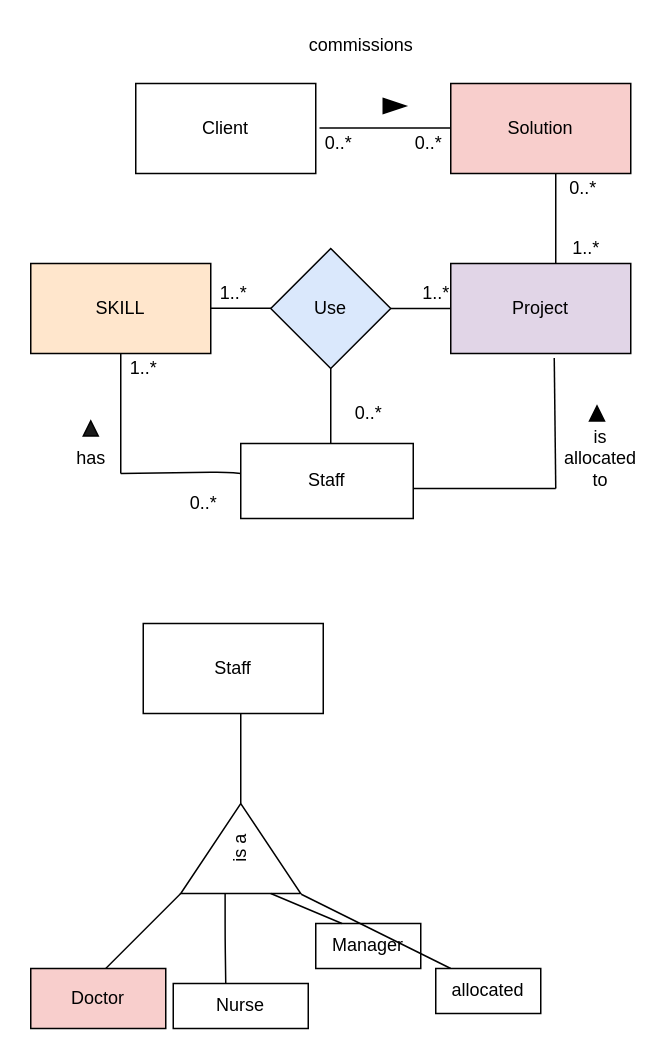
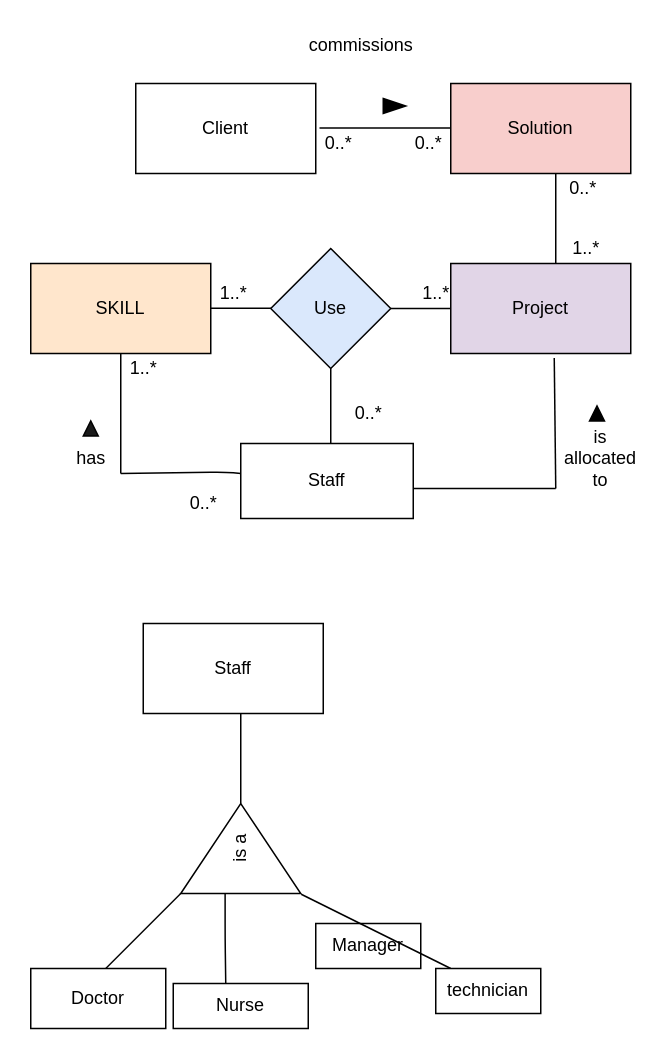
edge "is a" -- "Manager": removed
node "allocated": label "allocated" -> "technician"
node "Doctor": fillcolor #f8cecc -> #ffffff
